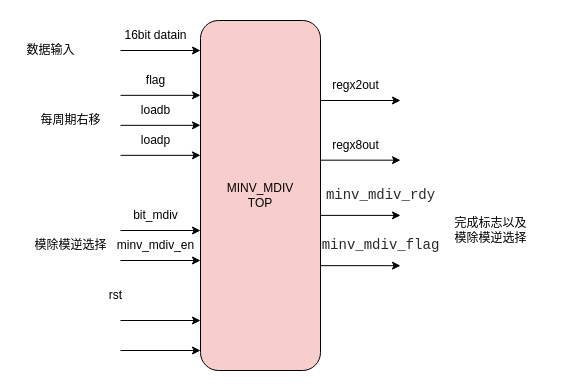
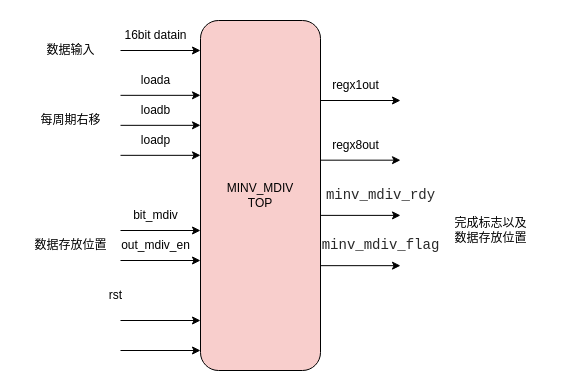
node "数据输入": moved (51, 51) -> (71, 51)
node "flag": label "flag" -> "loada"
node "regx2out": label "regx2out" -> "regx1out"
node "完成标志以及 模除模逆选择": label "完成标志以及 模除模逆选择" -> "完成标志以及 数据存放位置"
node "模除模逆选择": label "模除模逆选择" -> "数据存放位置"
node "minv_mdiv_en": label "minv_mdiv_en" -> "out_mdiv_en"
